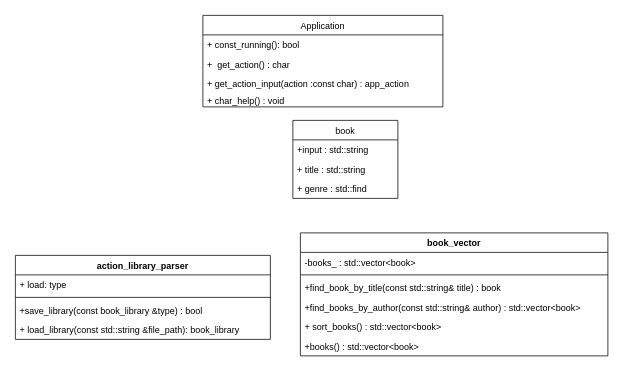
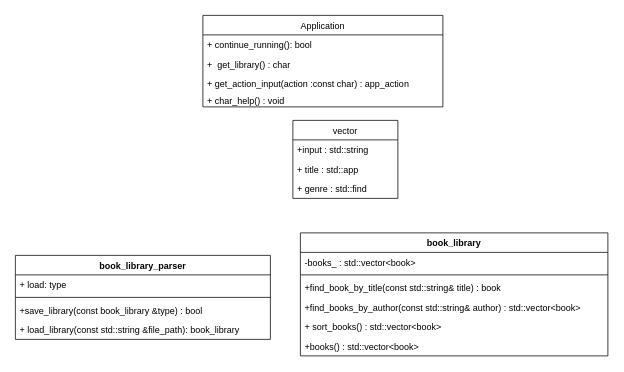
node "+ const_running(): bool": label "+ const_running(): bool" -> "+ continue_running(): bool"
node "+ get_action() : char": label "+ get_action() : char" -> "+ get_library() : char"
node "book": label "book" -> "vector"
node "+ title : std::string": label "+ title : std::string" -> "+ title : std::app"
node "book_vector": label "book_vector" -> "book_library"
node "action_library_parser": label "action_library_parser" -> "book_library_parser"
